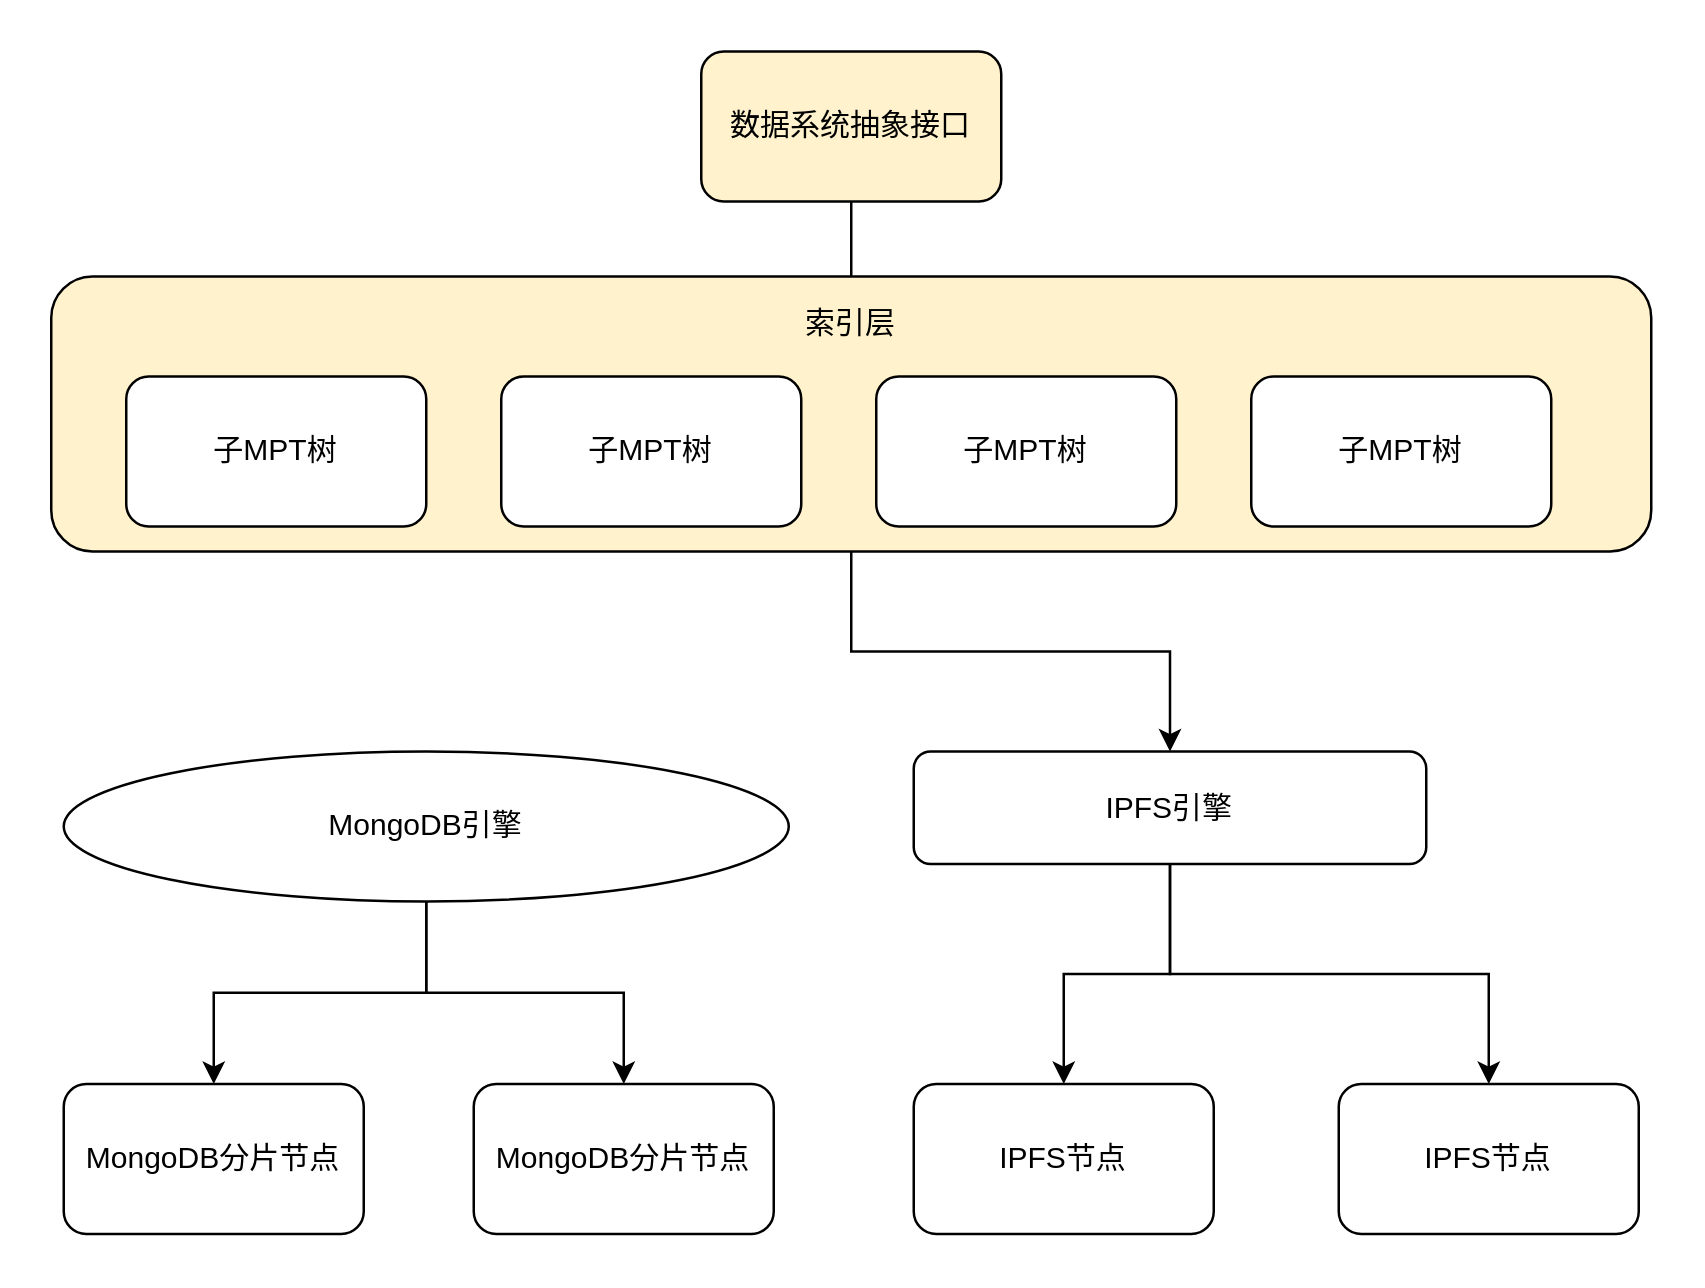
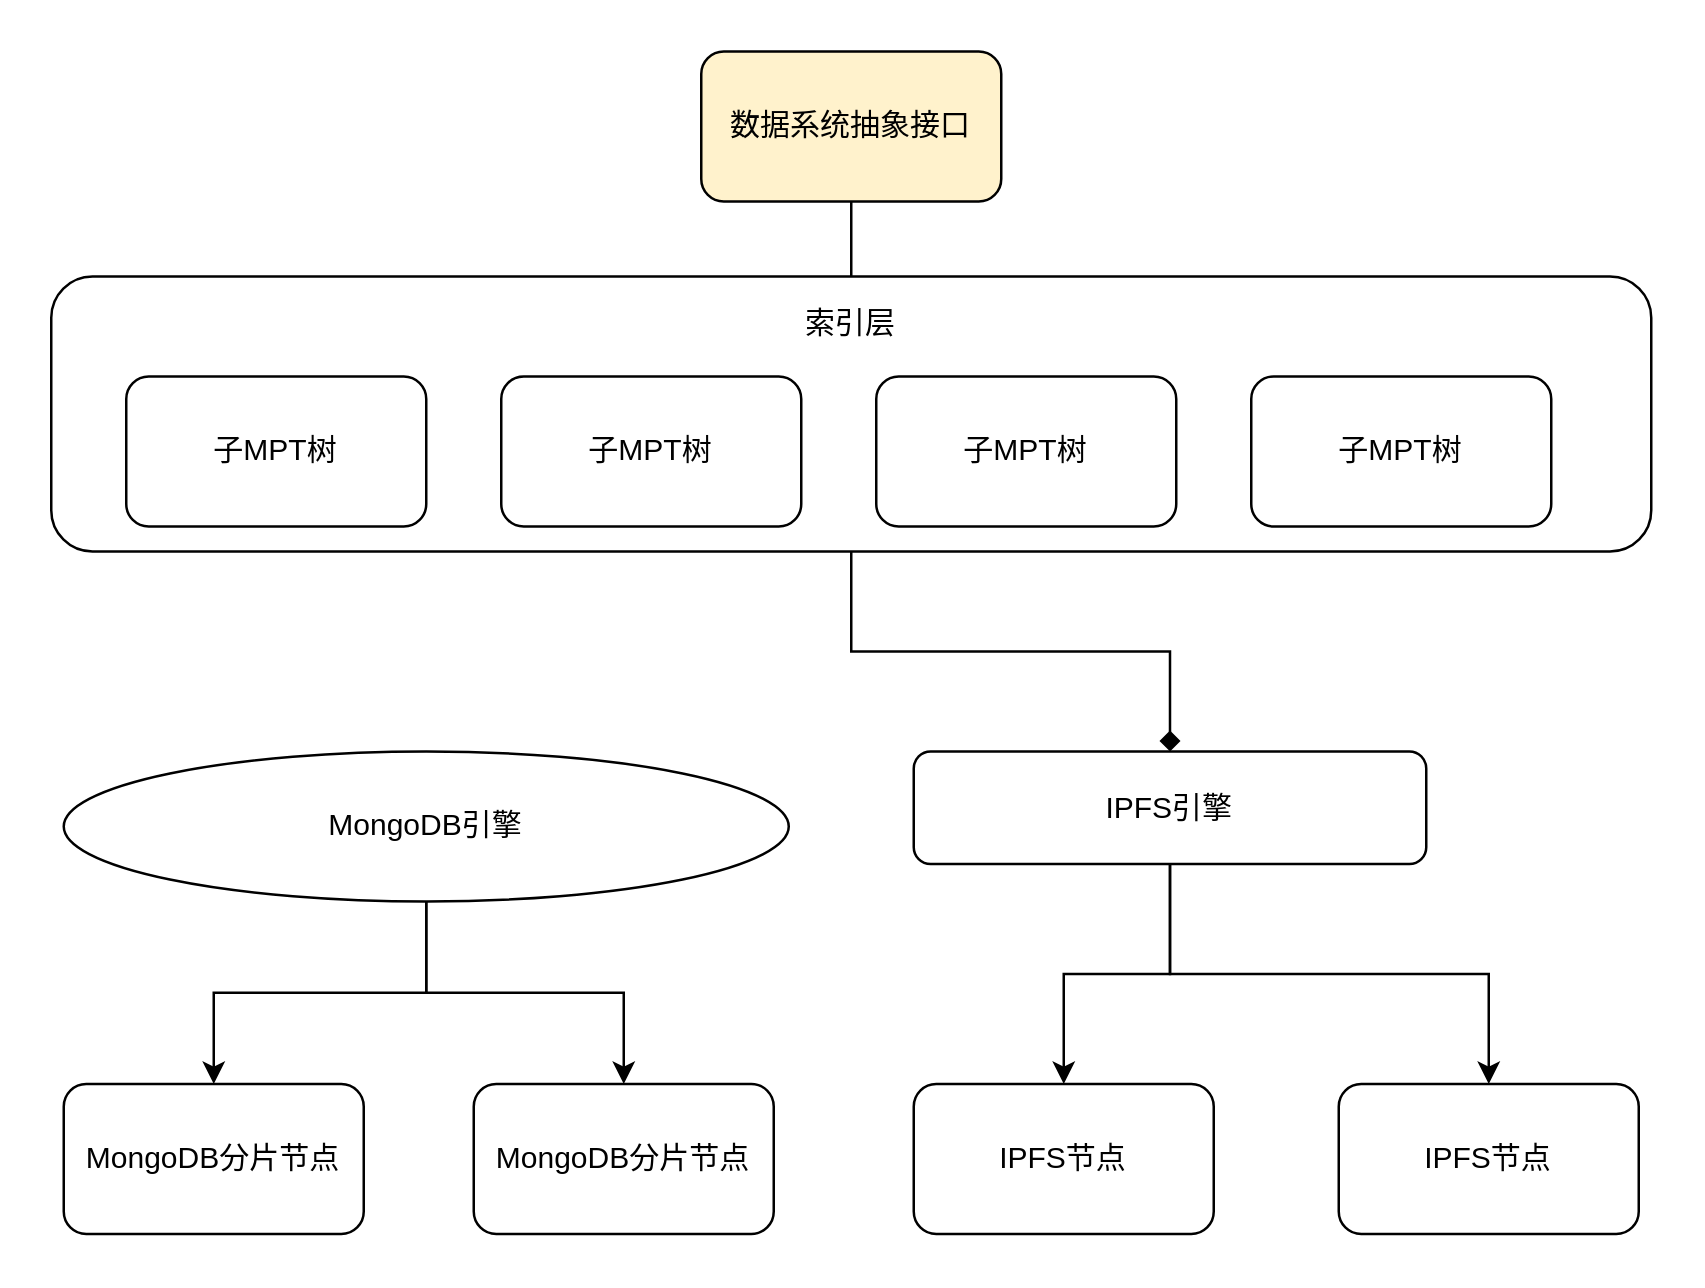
node "索引层": fillcolor #fff2cc -> #ffffff
edge "索引层" -> "IPFS引擎": arrowhead classic -> diamond
